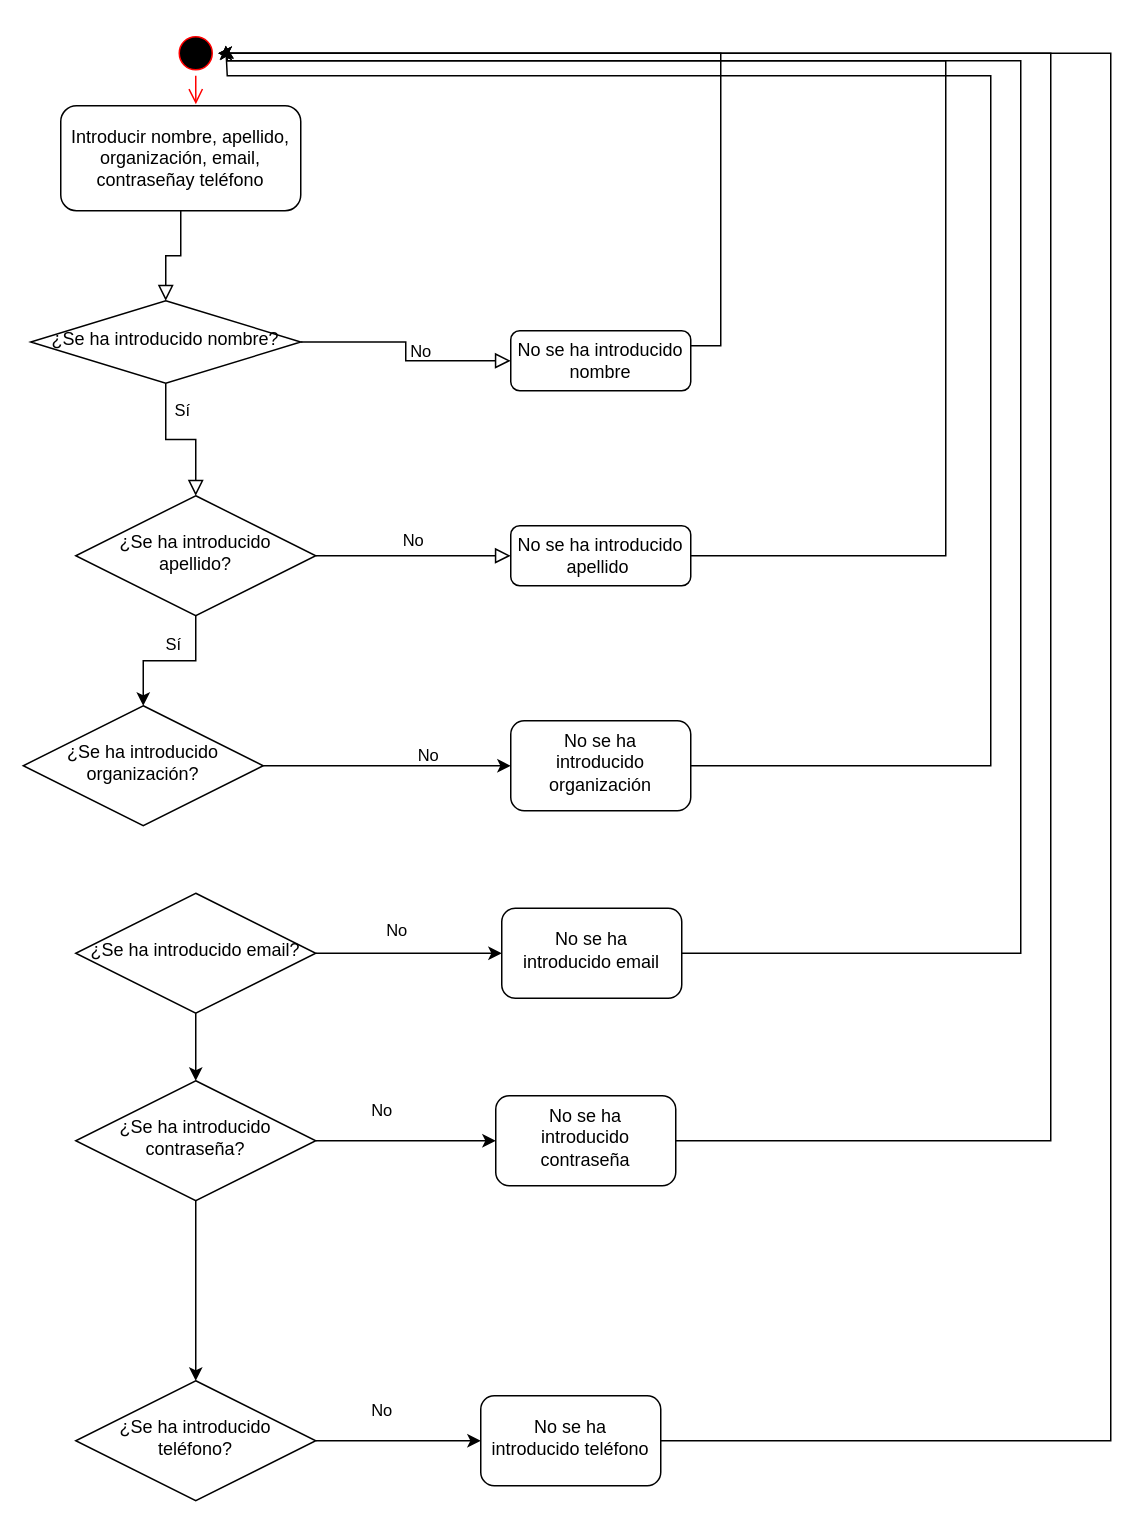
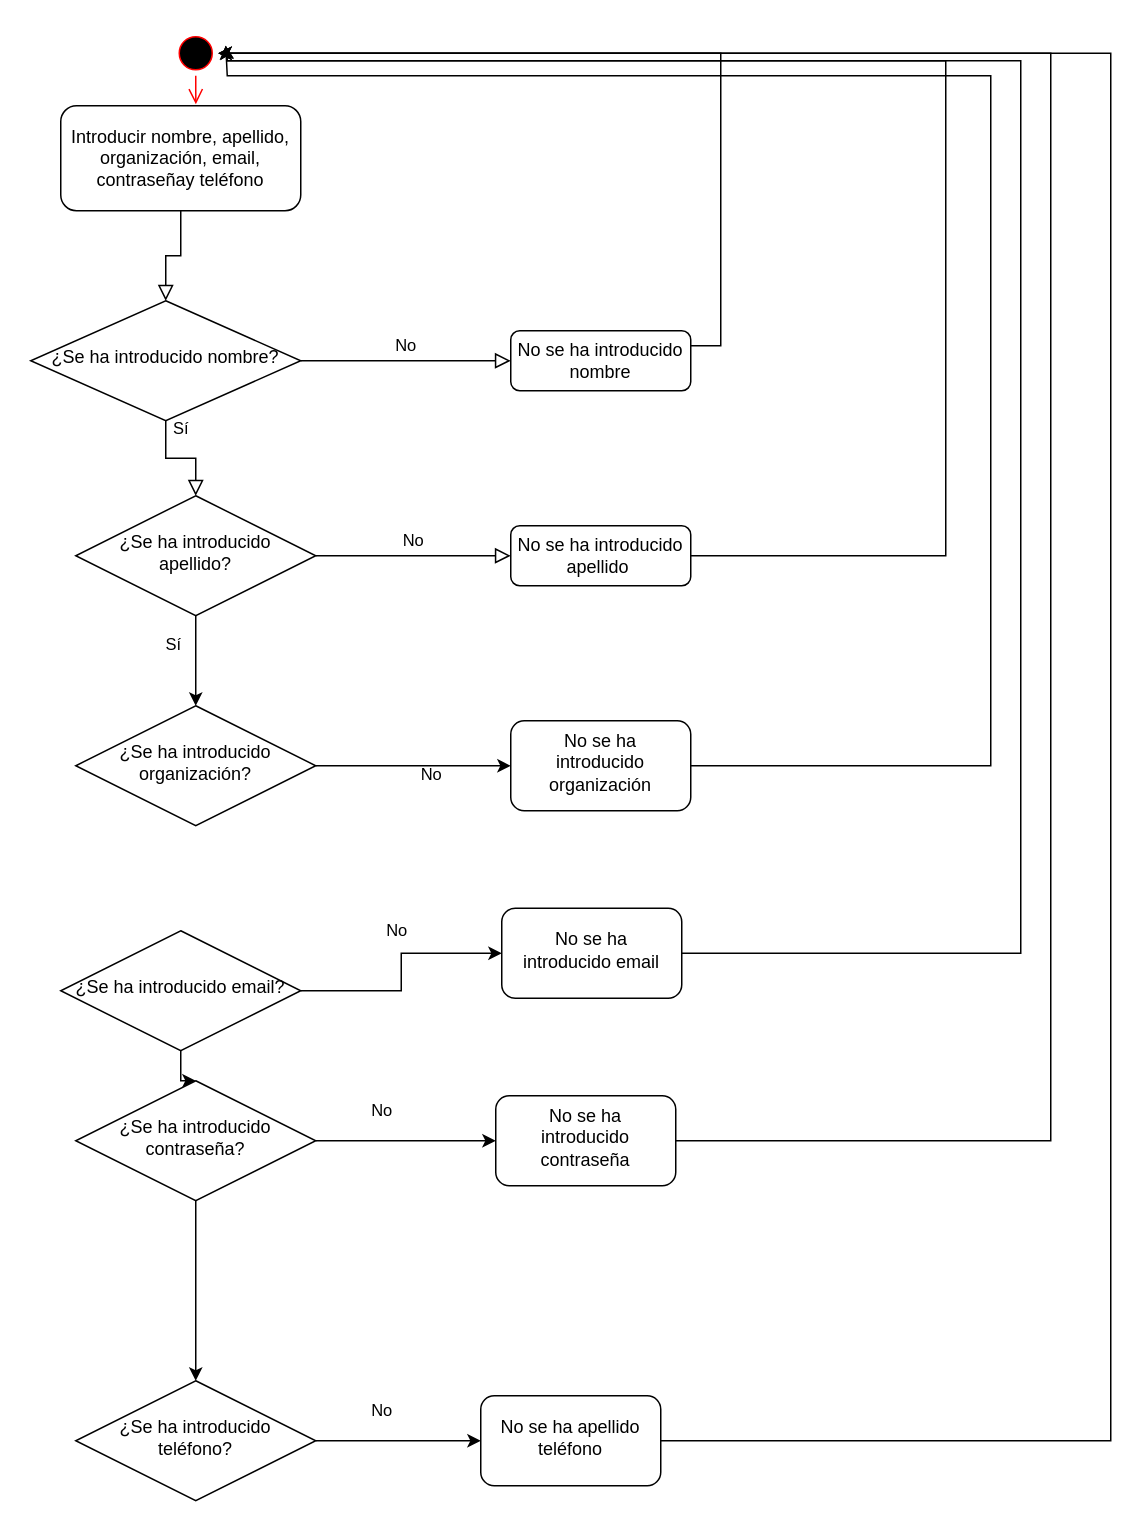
node "¿Se ha introducido nombre?": size 270x83 -> 270x120
node "¿Se ha introducido organización?": moved (143, 766) -> (196, 766)
node "¿Se ha introducido email?": moved (196, 953) -> (181, 991)
node "No se ha introducido teléfono": label "No se ha introducido teléfono" -> "No se ha apellido teléfono"
